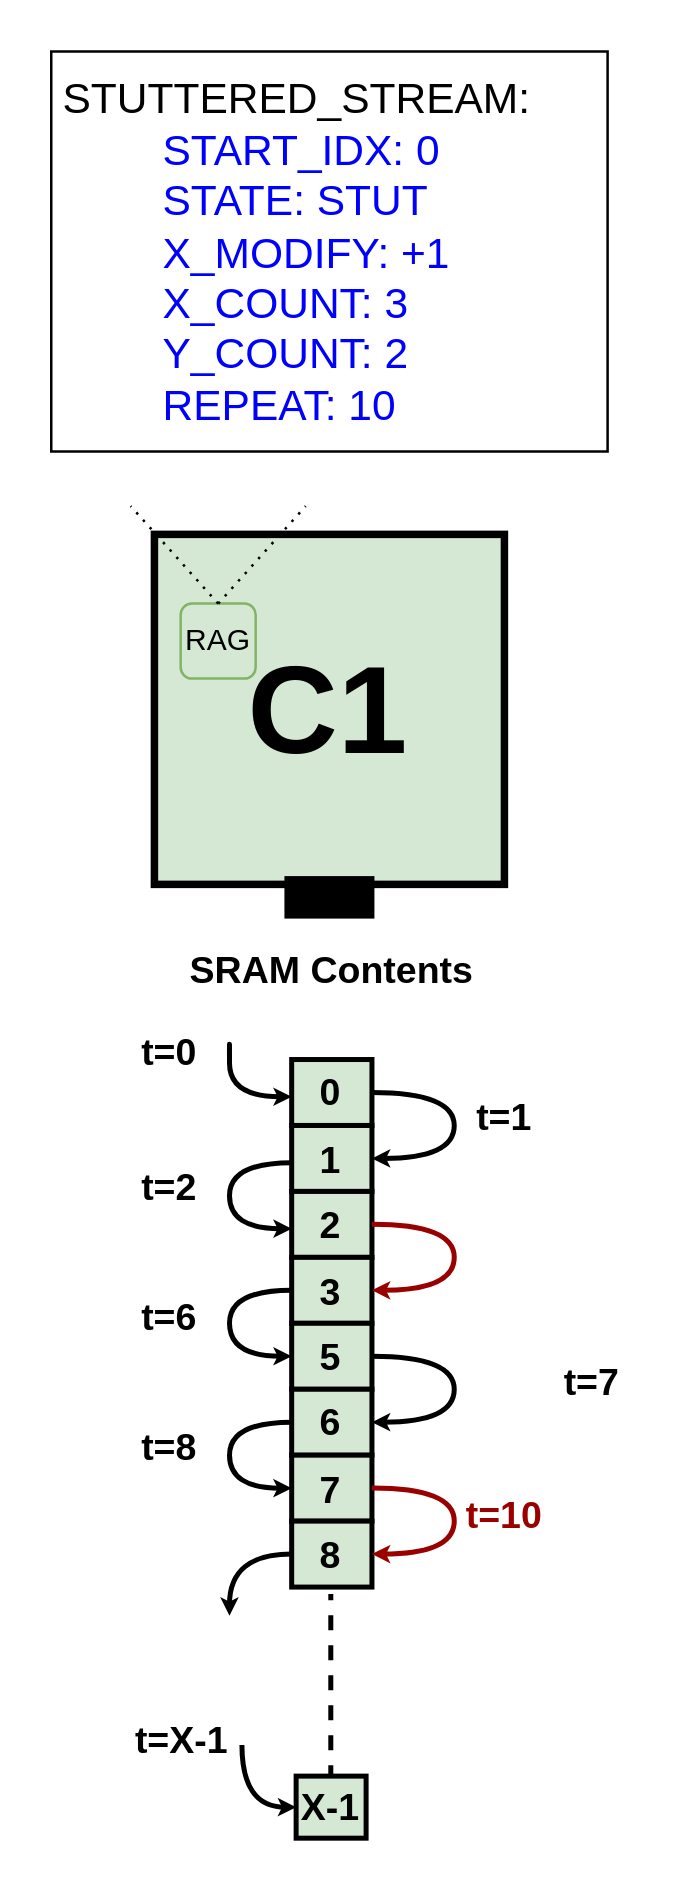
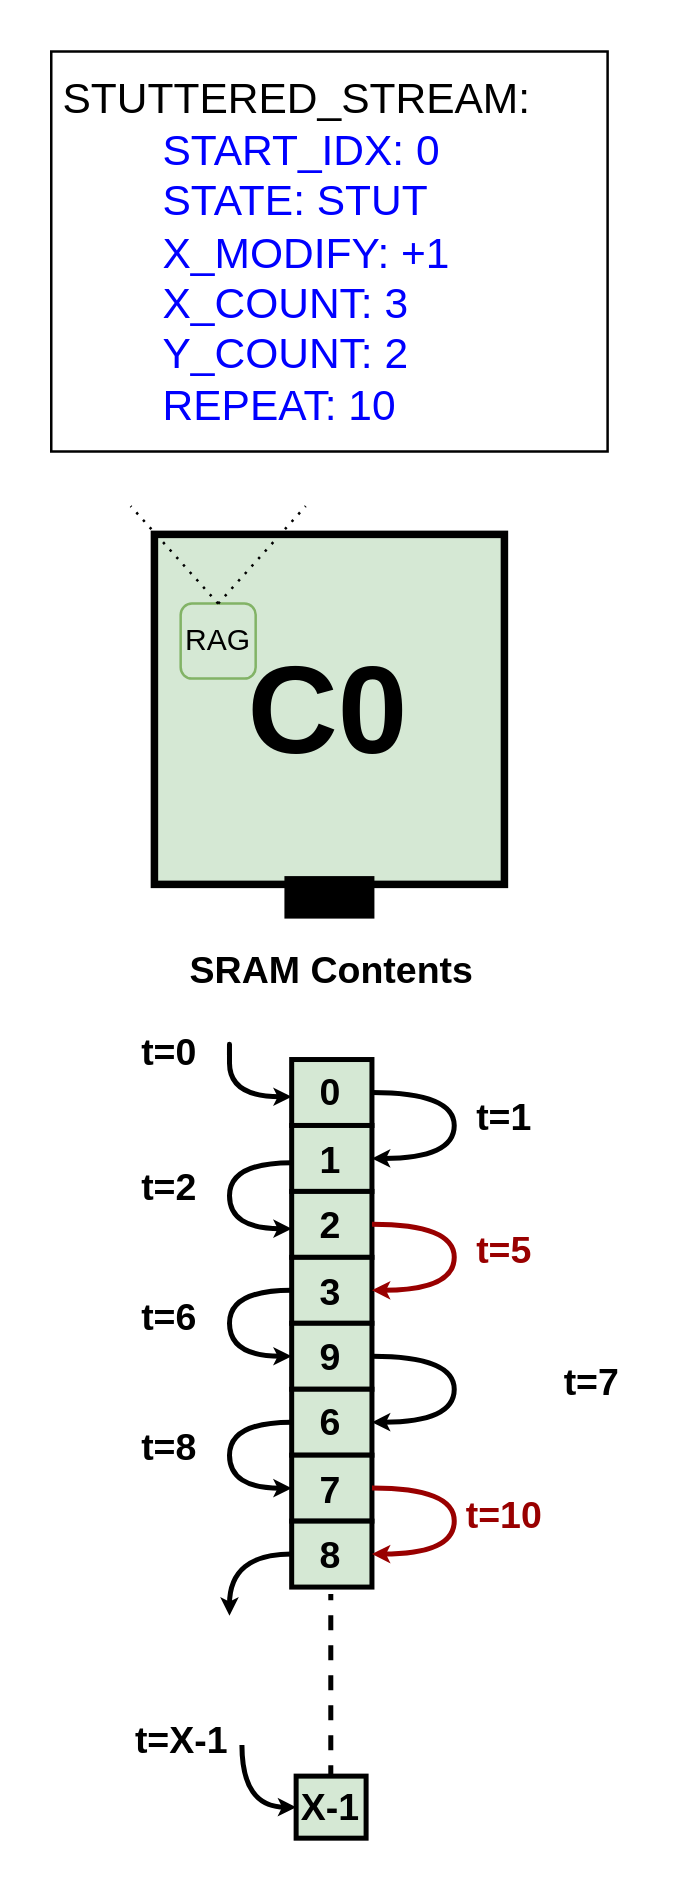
node "C1": label "C1" -> "C0"
node "t=5": added
node "5": label "5" -> "9"
